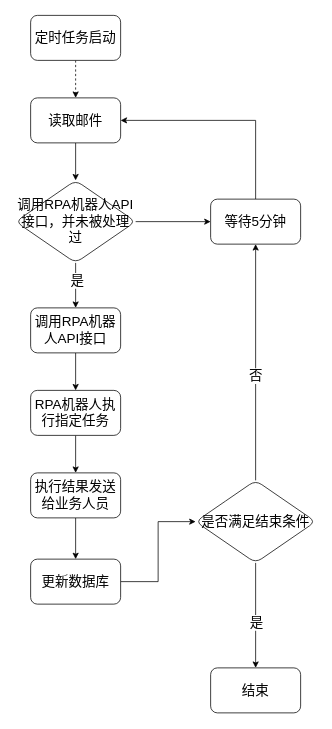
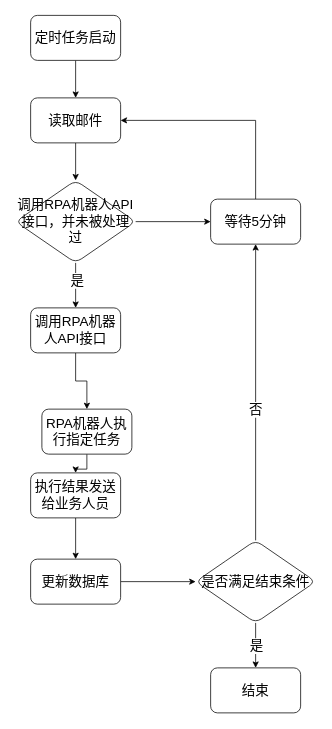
edge "定时任务启动" -> "读取邮件": style dashed -> solid
node "RPA机器人执行指定任务": moved (75, 413) -> (87, 432)
node "是否满足结束条件": moved (255, 522) -> (255, 582)
